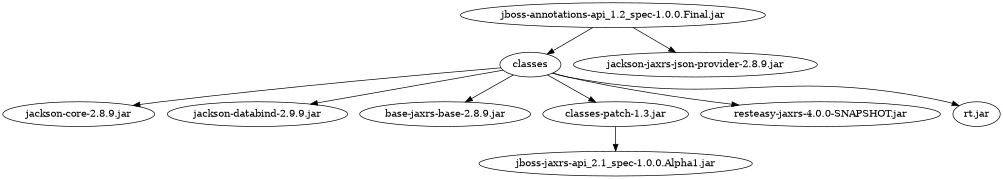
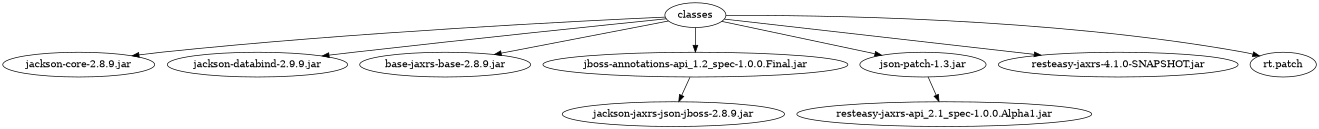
edge "jboss-annotations-api_1.2_spec-1.0.0.Final.jar" -> "classes": reversed
node "jackson-jaxrs-json-provider-2.8.9.jar": label "jackson-jaxrs-json-provider-2.8.9.jar" -> "jackson-jaxrs-json-jboss-2.8.9.jar"
node "classes-patch-1.3.jar": label "classes-patch-1.3.jar" -> "json-patch-1.3.jar"
node "resteasy-jaxrs-4.0.0-SNAPSHOT.jar": label "resteasy-jaxrs-4.0.0-SNAPSHOT.jar" -> "resteasy-jaxrs-4.1.0-SNAPSHOT.jar"
node "rt.jar": label "rt.jar" -> "rt.patch"
node "jboss-jaxrs-api_2.1_spec-1.0.0.Alpha1.jar": label "jboss-jaxrs-api_2.1_spec-1.0.0.Alpha1.jar" -> "resteasy-jaxrs-api_2.1_spec-1.0.0.Alpha1.jar"
